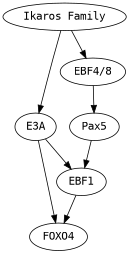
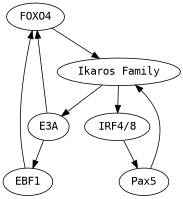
edge "FOXO4" -> "Ikaros Family": added
node "EBF4/8": label "EBF4/8" -> "IRF4/8"
edge "Pax5" -> "EBF1": now "Pax5" -> "Ikaros Family"
